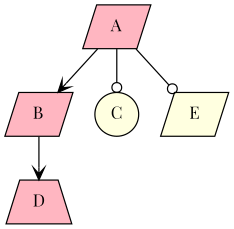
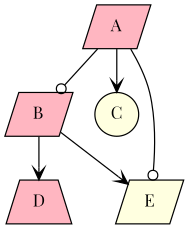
edge "A" -> "B": arrowhead vee -> odot
edge "A" -> "C": arrowhead odot -> vee
edge "B" -> "E": added
